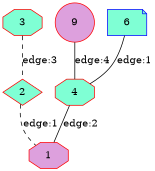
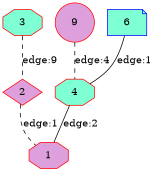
edge "3" -- "2": label "edge:3" -> "edge:9"
edge "9" -- "4": style solid -> dashed
node "2": fillcolor aquamarine -> plum
